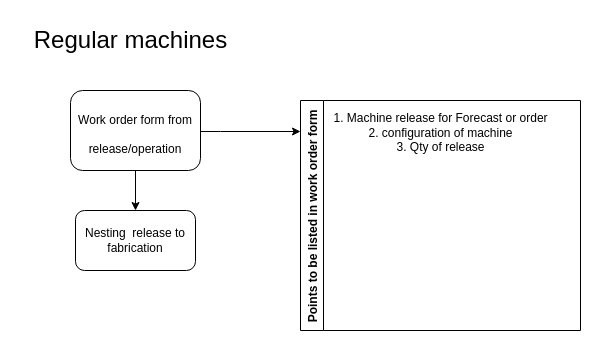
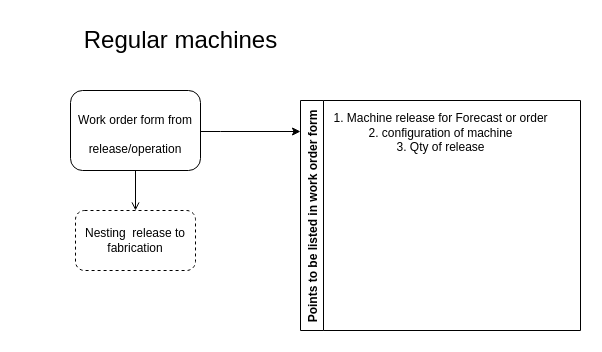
node "Regular machines": moved (131, 41) -> (181, 41)
edge "Work order form from release/operation" -> "Nesting release to fabrication": arrowhead classic -> open
node "Nesting release to fabrication": style solid -> dashed
